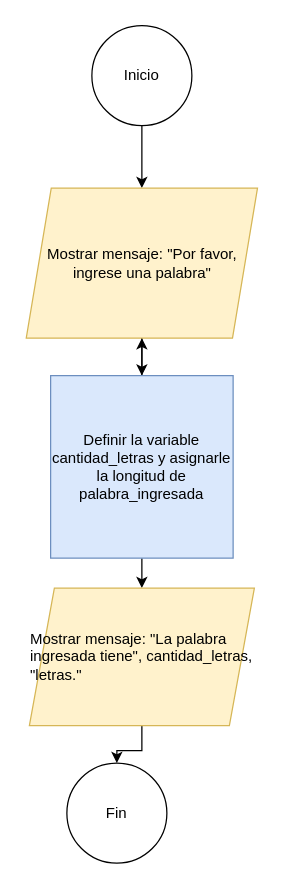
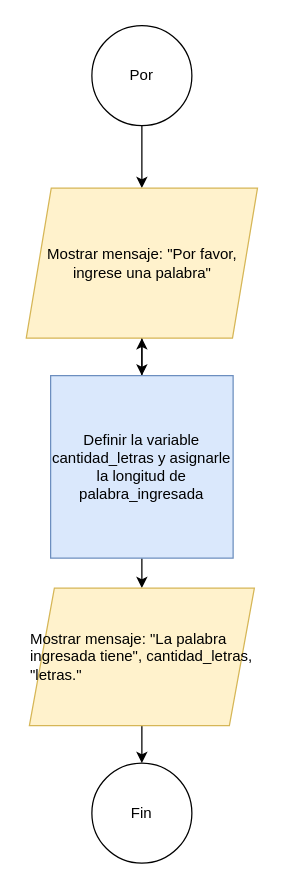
node "Inicio": label "Inicio" -> "Por"
node "Fin": moved (117, 813) -> (142, 813)
